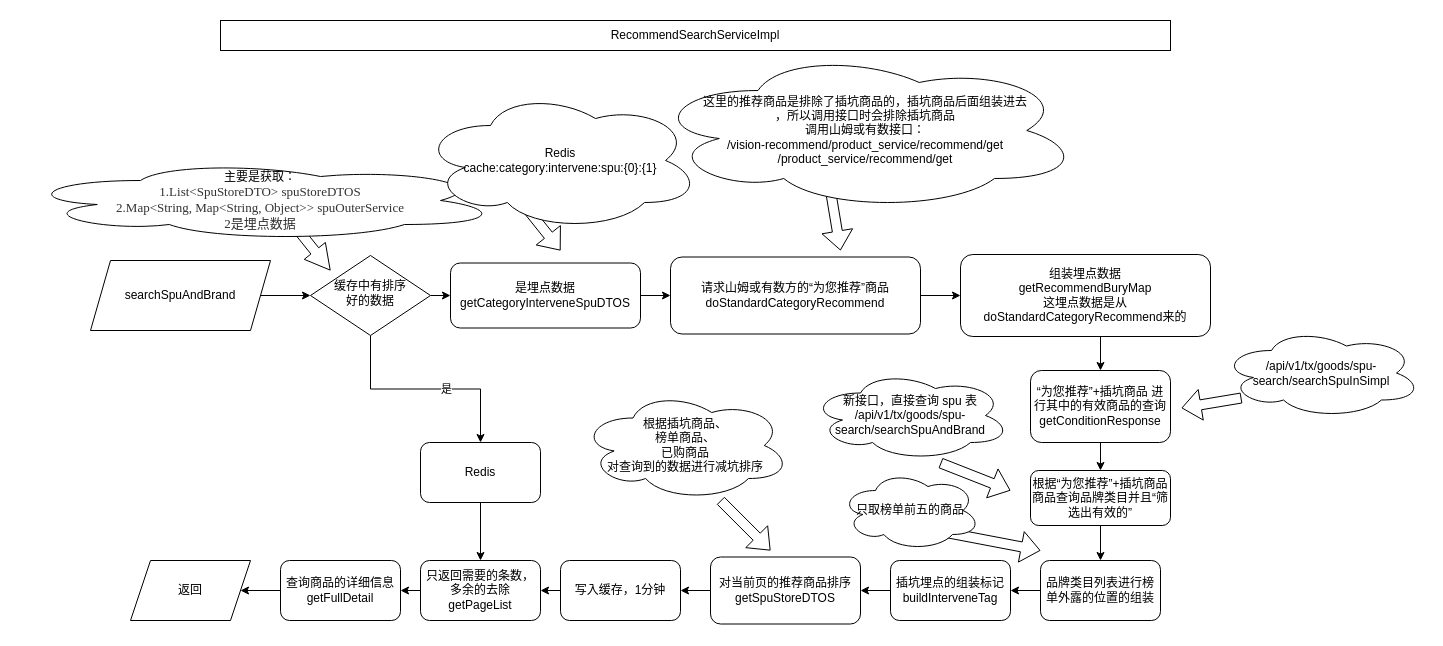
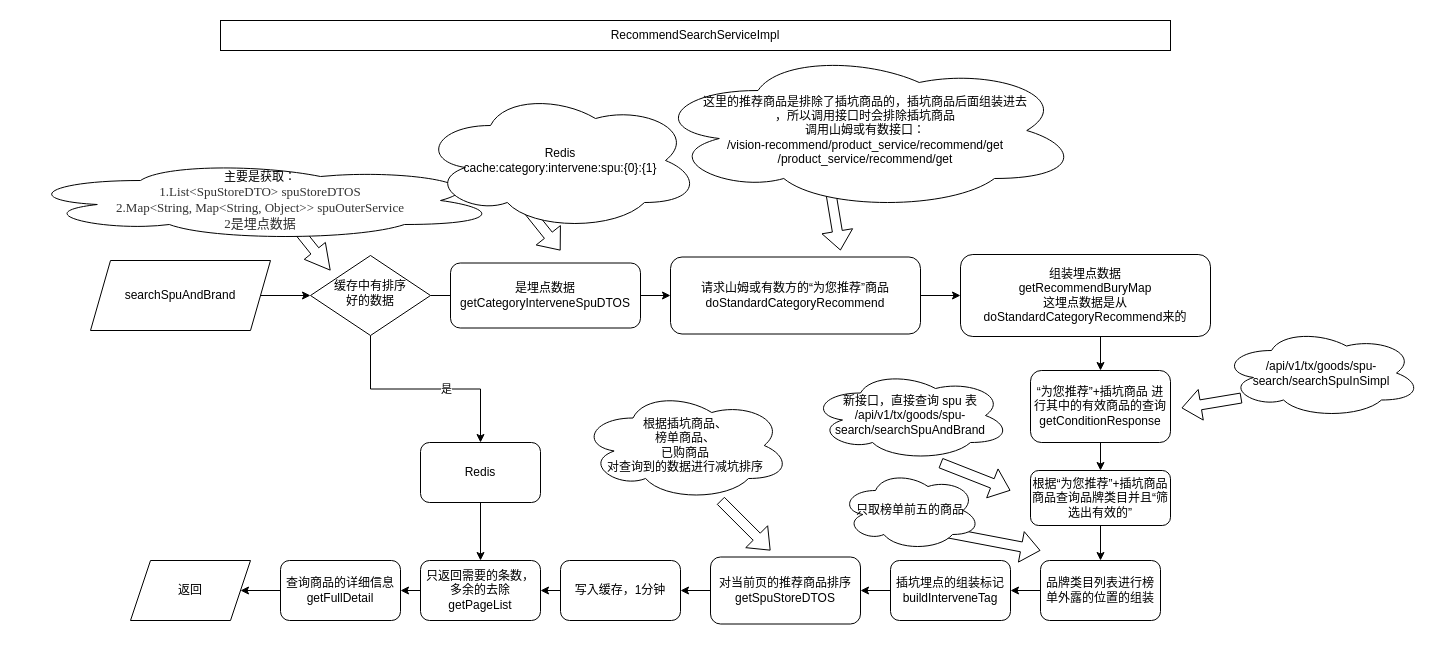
edge "缓存中有排序 好的数据" -> "是埋点数据 getCategoryInterveneSpuDTOS": arrowhead classic -> none
